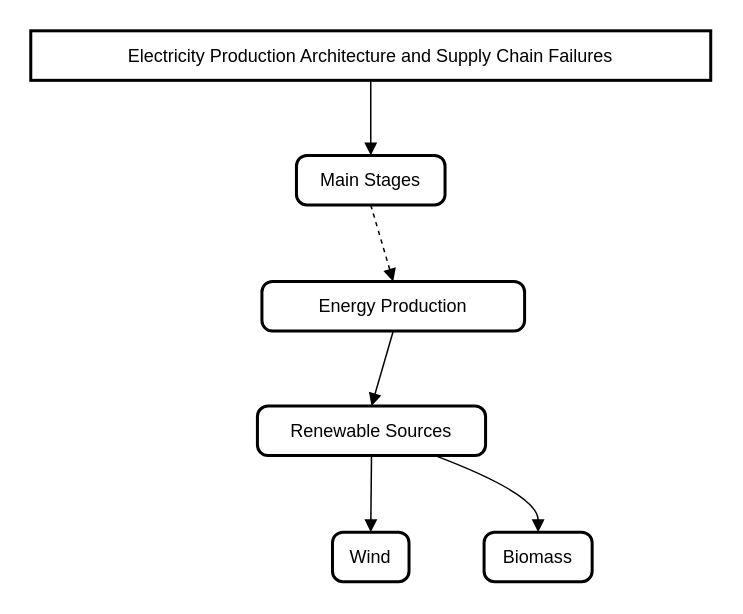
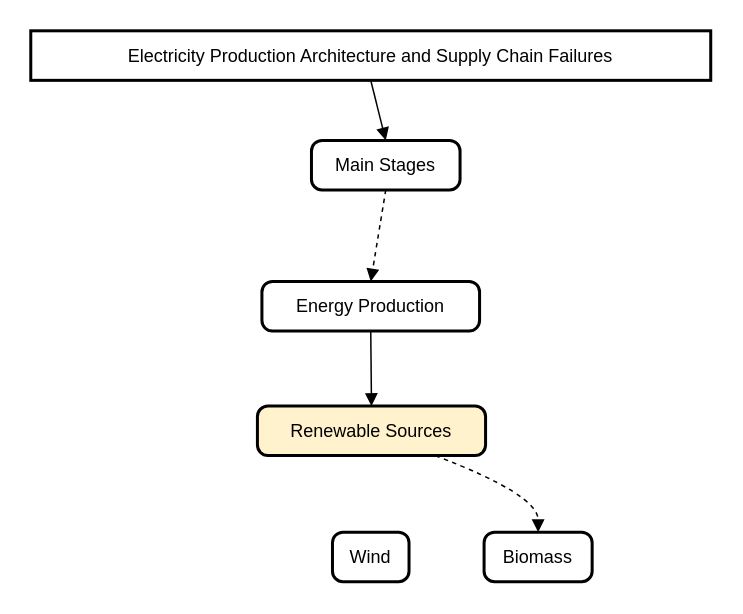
node "Main Stages": moved (371, 180) -> (386, 165)
node "Energy Production": size 263x50 -> 218x50
node "Renewable Sources": fillcolor #ffffff -> #fff2cc
edge "Renewable Sources" -> "Biomass": style solid -> dashed
edge "Renewable Sources" -> "Wind": removed
